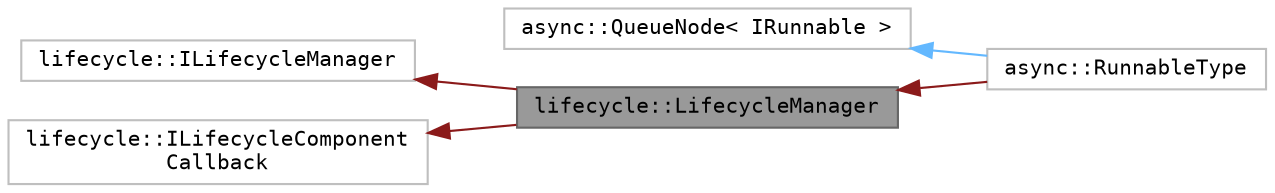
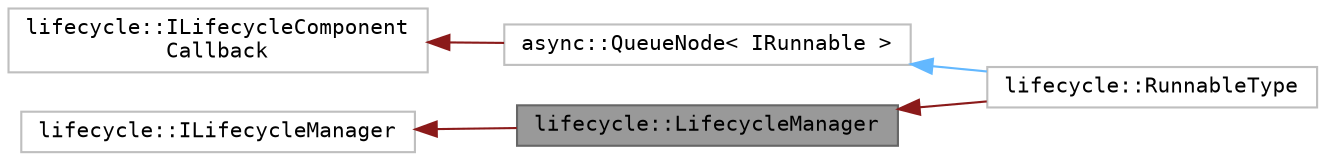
node "async::RunnableType": label "async::RunnableType" -> "lifecycle::RunnableType"
edge "lifecycle::LifecycleManager" -> "lifecycle::ILifecycleComponent Callback": now "async::QueueNode< IRunnable >" -> "lifecycle::ILifecycleComponent Callback"
